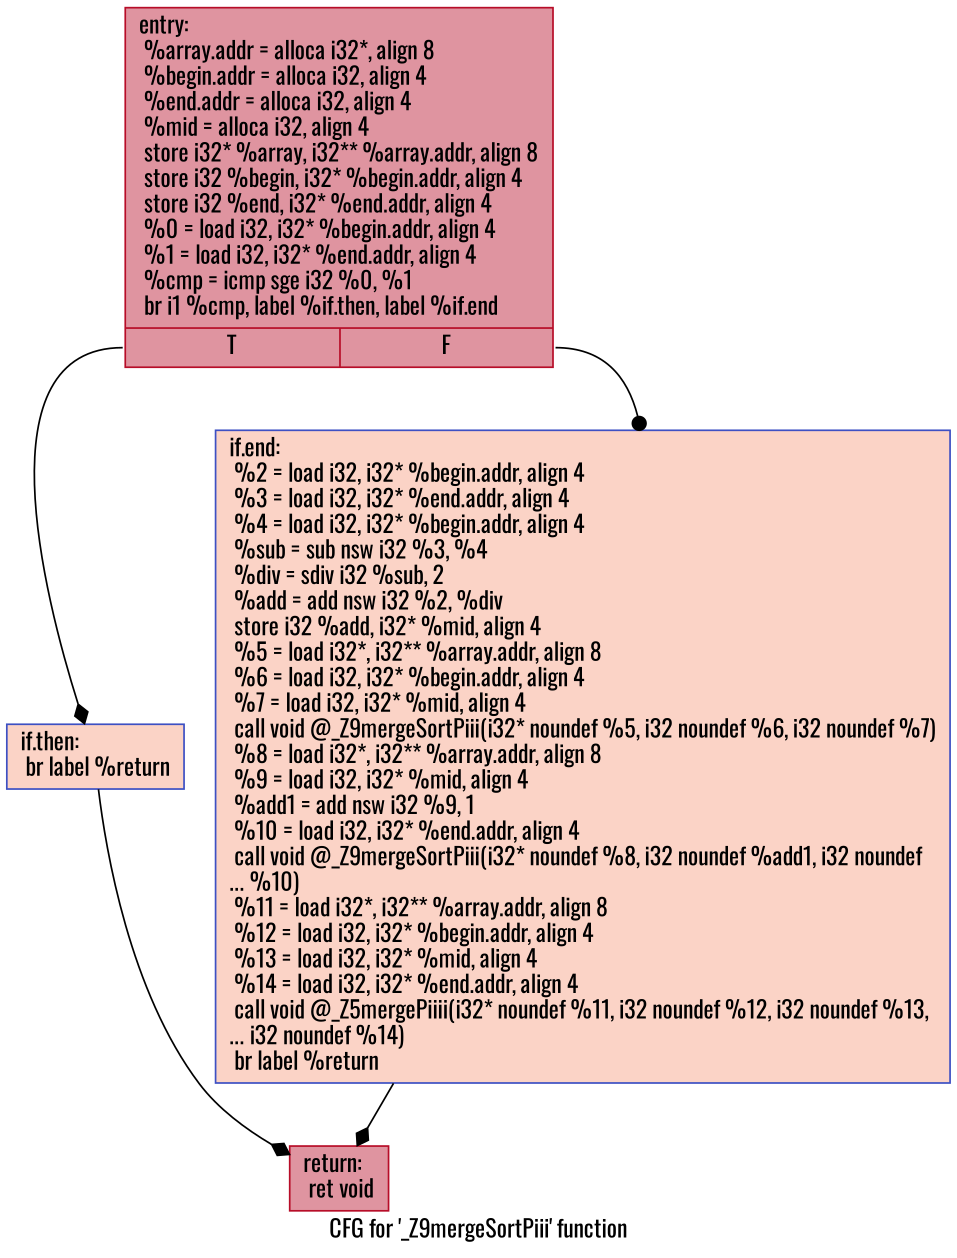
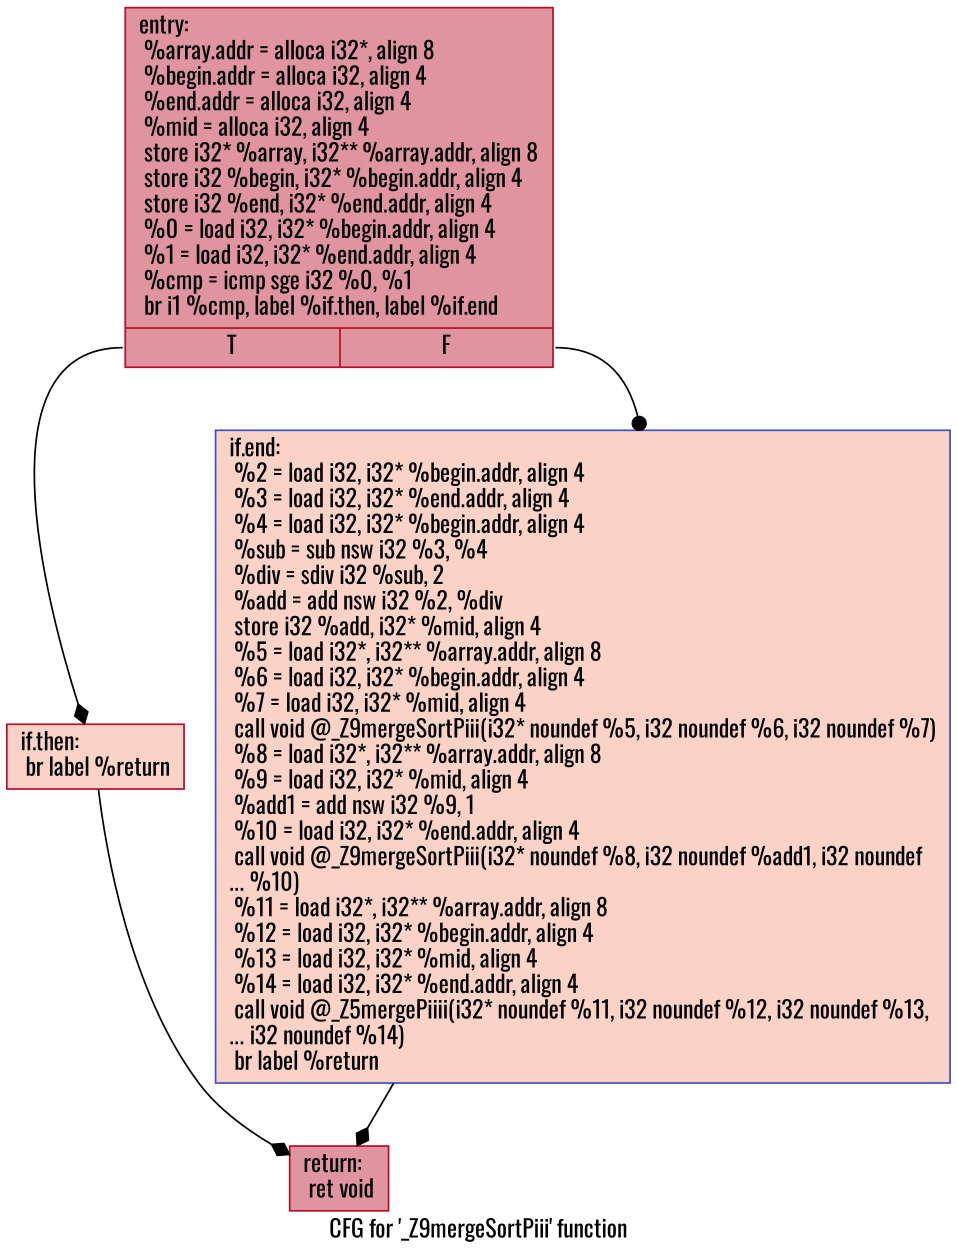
node "if.then:": color #3d50c3ff -> #b70d28ff
